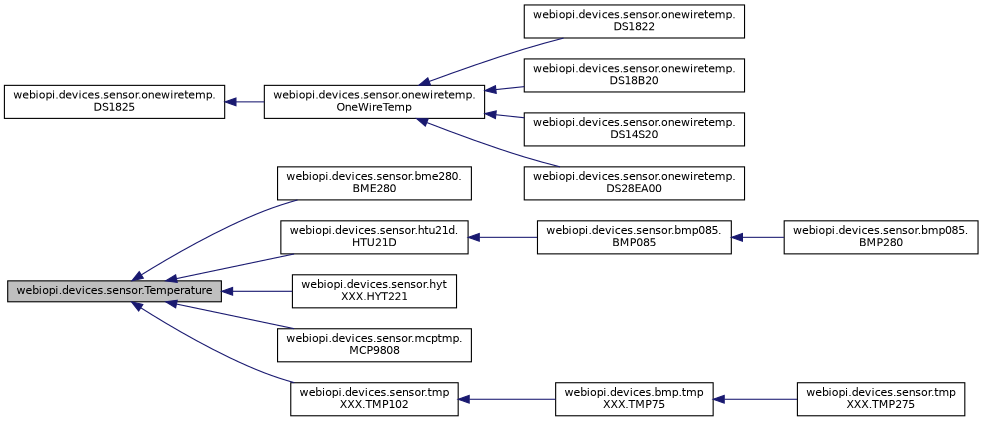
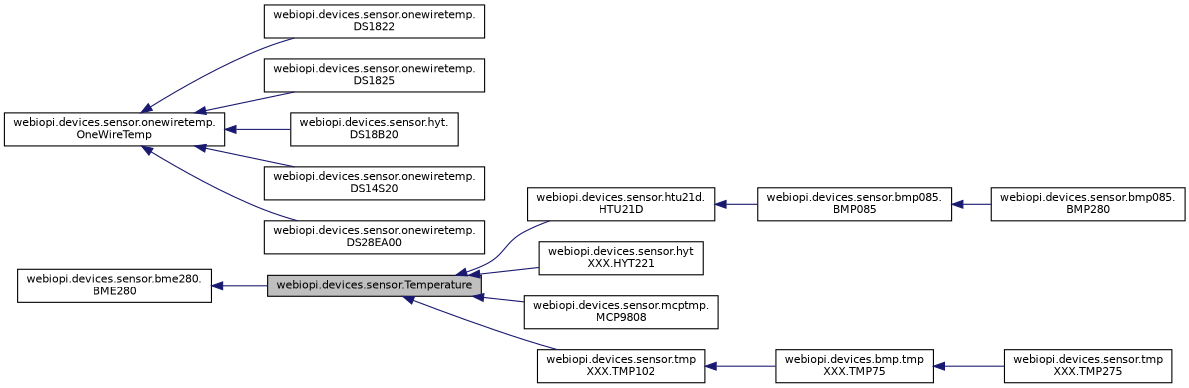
node "webiopi.devices.sensor.onewiretemp. DS18B20": label "webiopi.devices.sensor.onewiretemp. DS18B20" -> "webiopi.devices.sensor.hyt. DS18B20"
edge "webiopi.devices.sensor.onewiretemp. OneWireTemp" -> "webiopi.devices.sensor.onewiretemp. DS1825": reversed
edge "webiopi.devices.sensor.bme280. BME280" -> "webiopi.devices.sensor.Temperature": reversed
